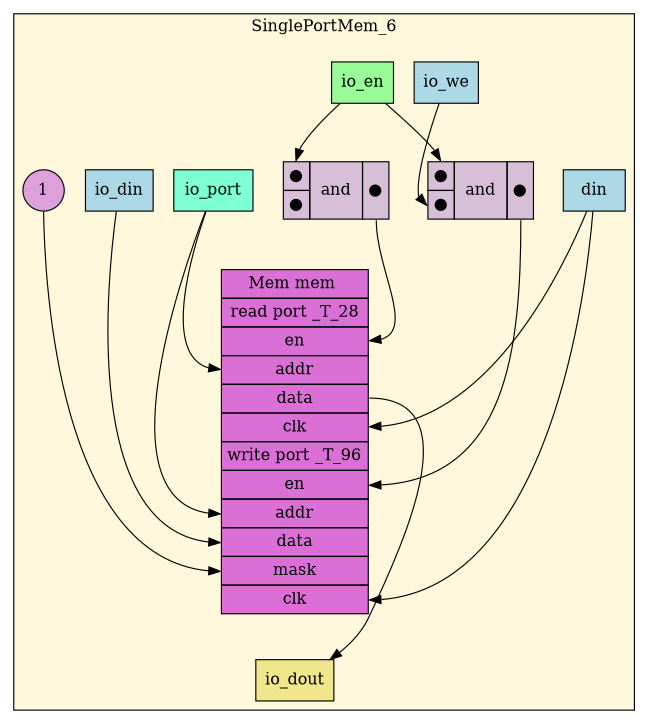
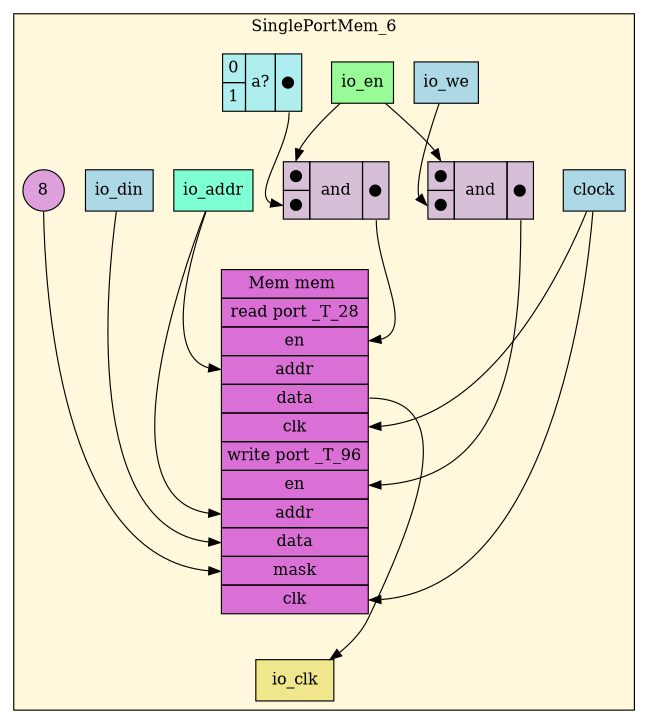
node "0": added
node "1": label "1" -> "8"
node "io_port": label "io_port" -> "io_addr"
node "din": label "din" -> "clock"
node "io_dout": label "io_dout" -> "io_clk"
